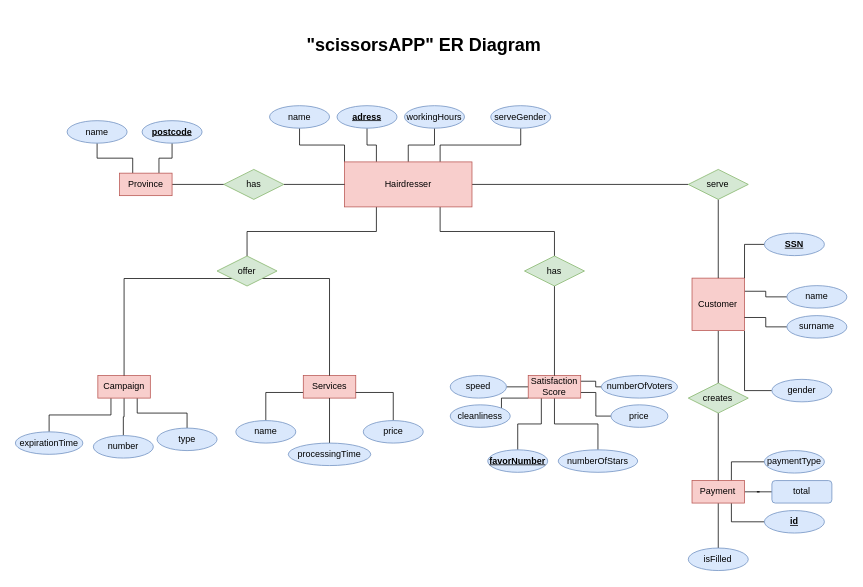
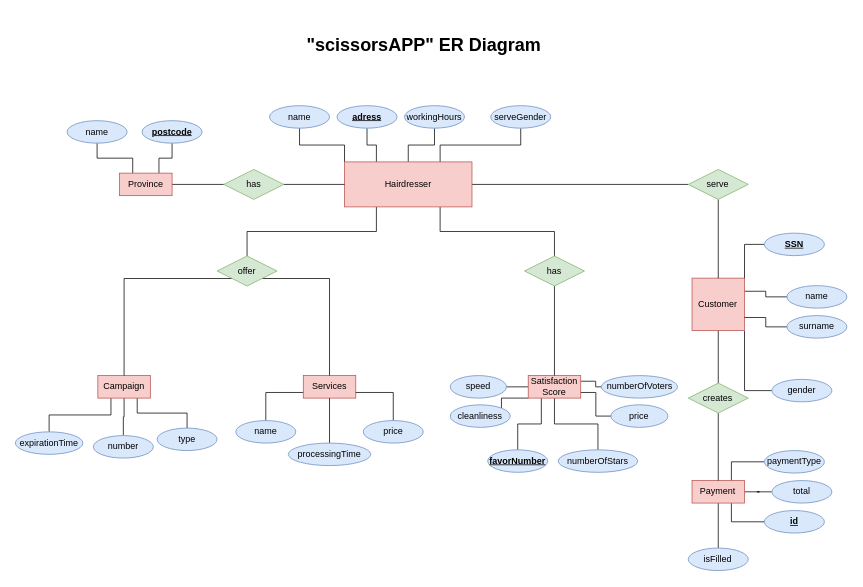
node "total": shape rounded rectangle -> ellipse
